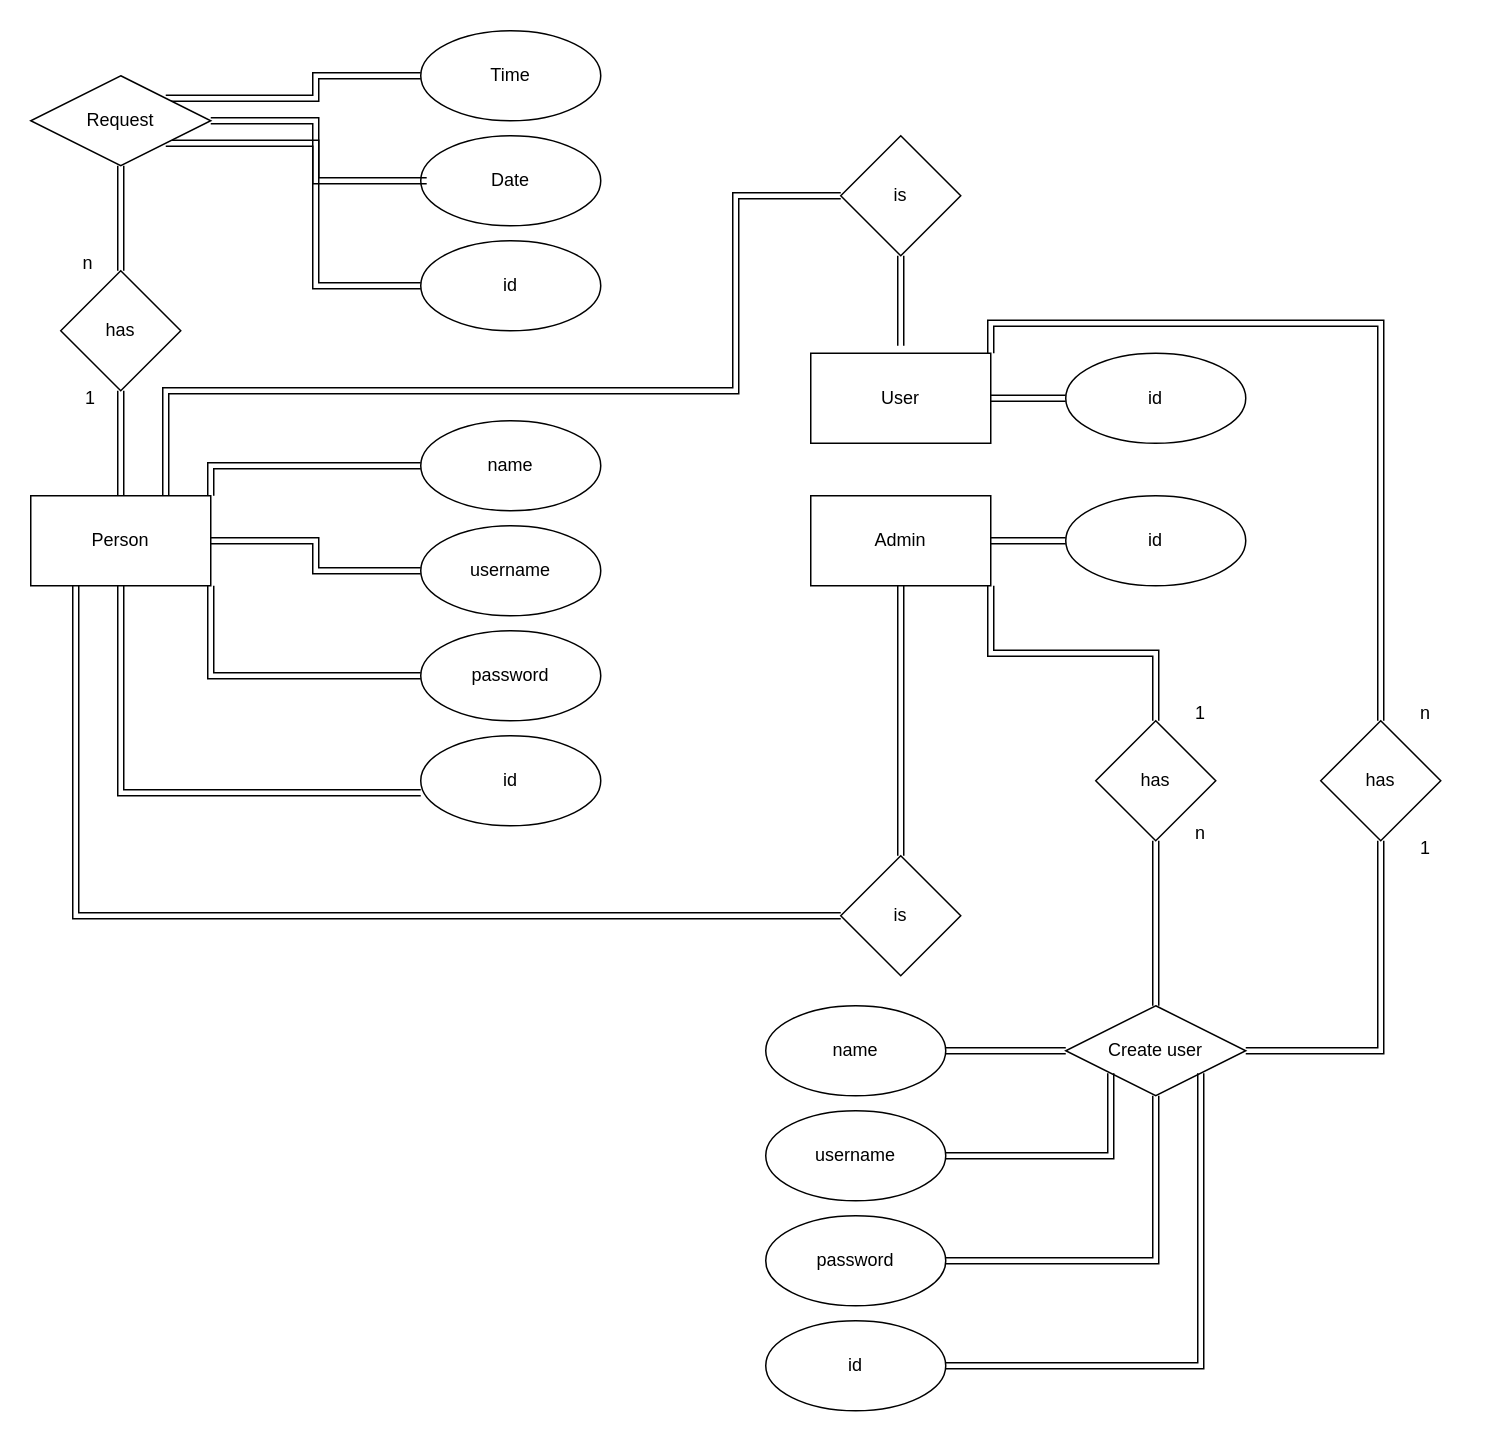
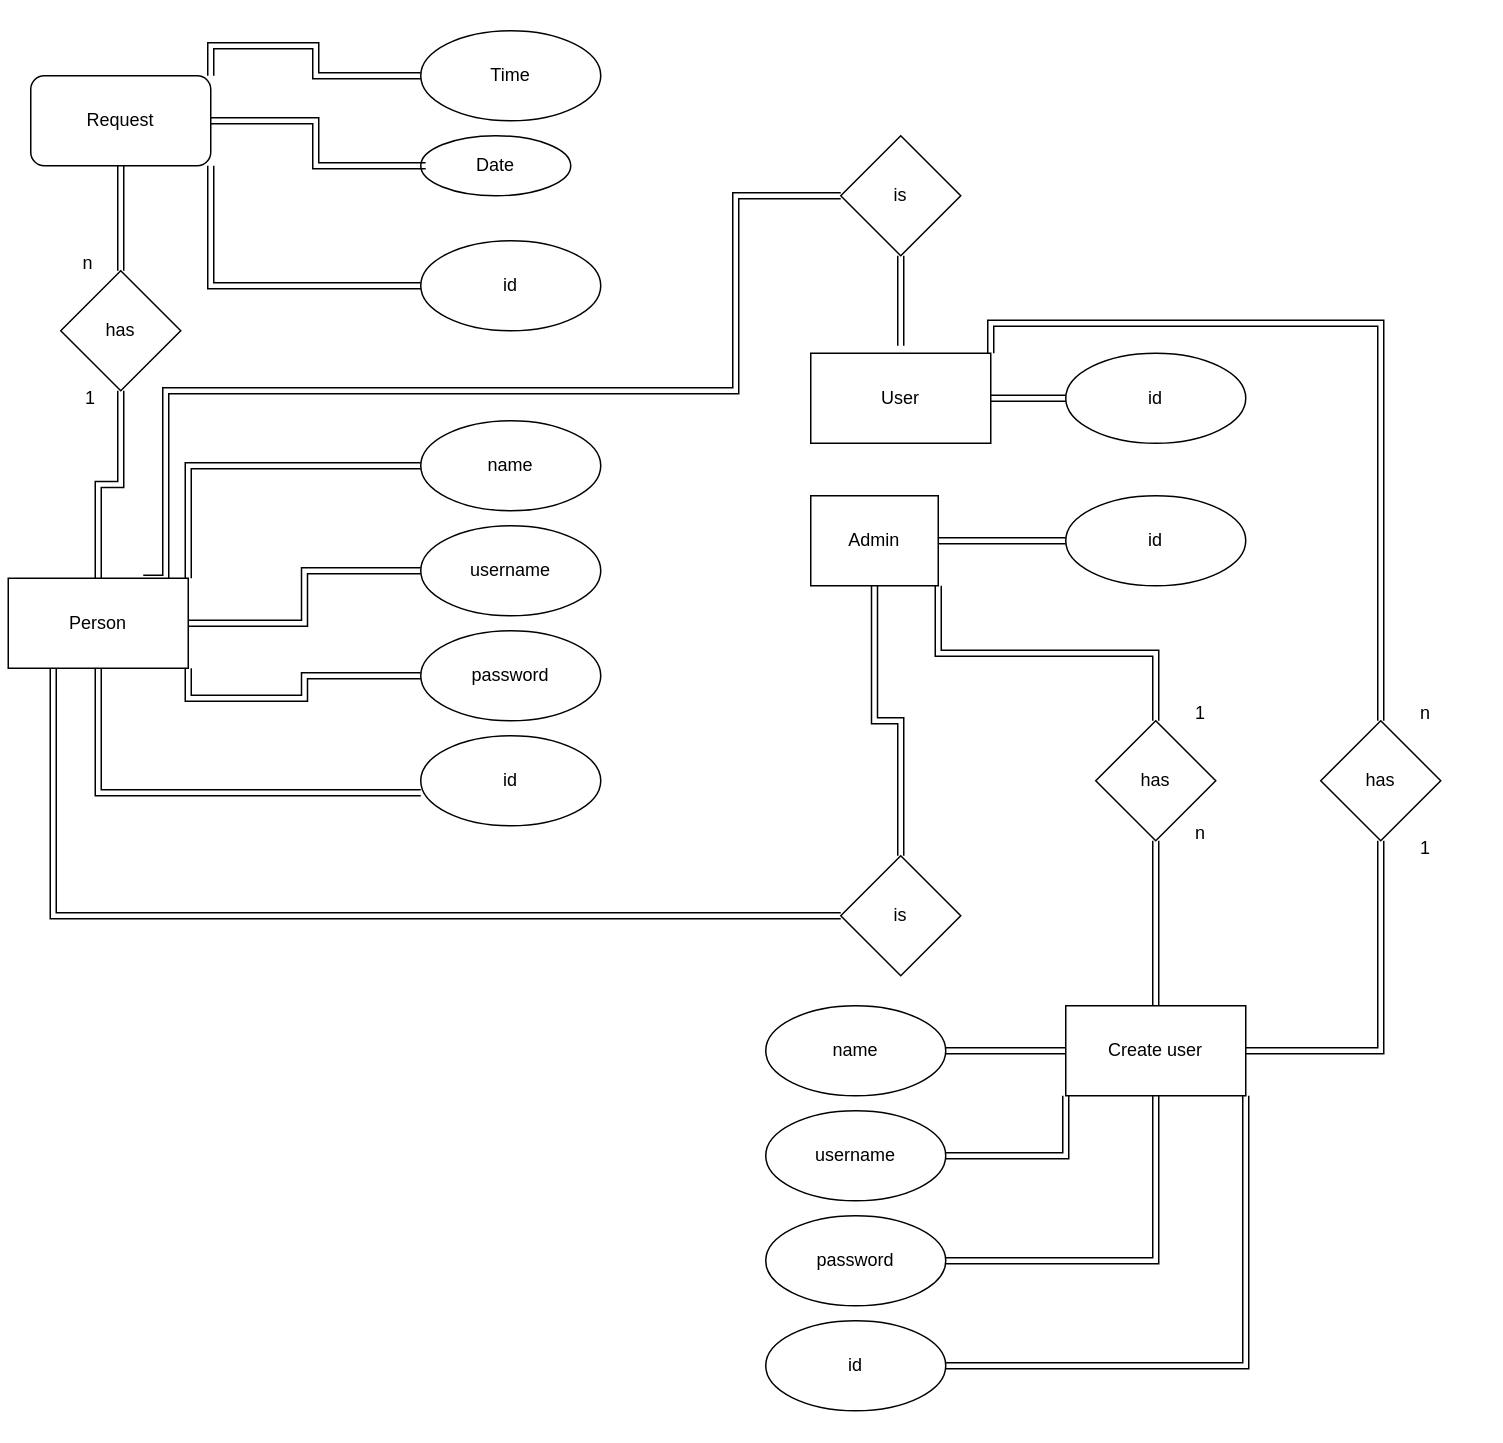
node "Request": shape diamond -> rounded rectangle
node "Date": size 180x90 -> 150x60
node "Person": moved (121, 541) -> (98, 623)
node "Admin": size 180x90 -> 128x90
node "Create user": shape diamond -> rectangle
